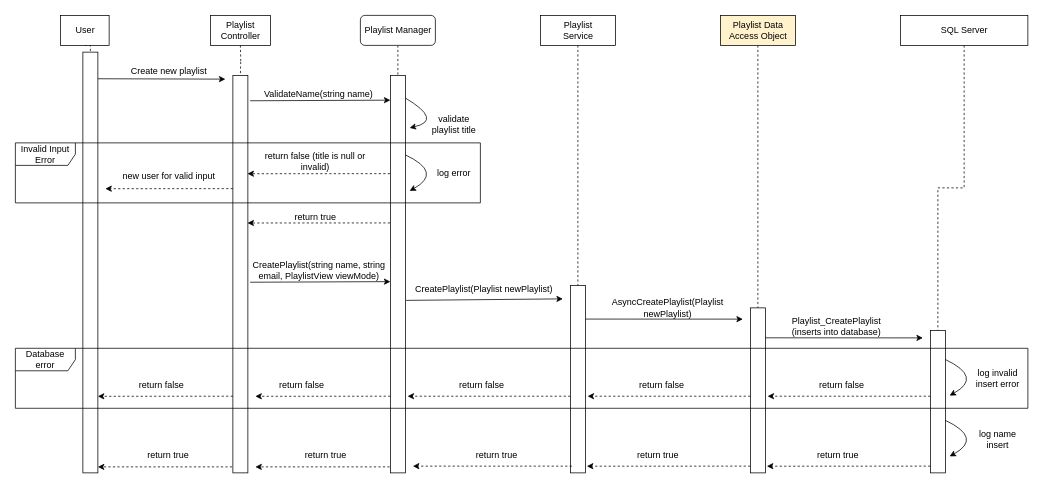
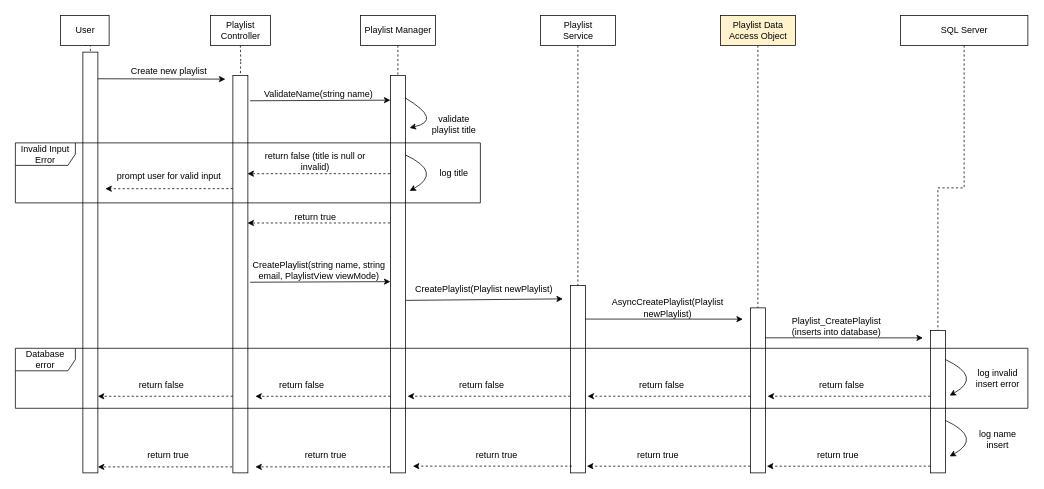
node "Playlist Manager": shape rounded rectangle -> rectangle
node "log error": label "log error" -> "log title"
node "new user for valid input": label "new user for valid input" -> "prompt user for valid input"
